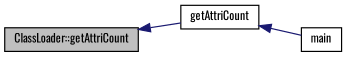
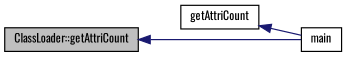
edge "getAttriCount" -> "ClassLoader::getAttriCount": now "main" -> "ClassLoader::getAttriCount"
